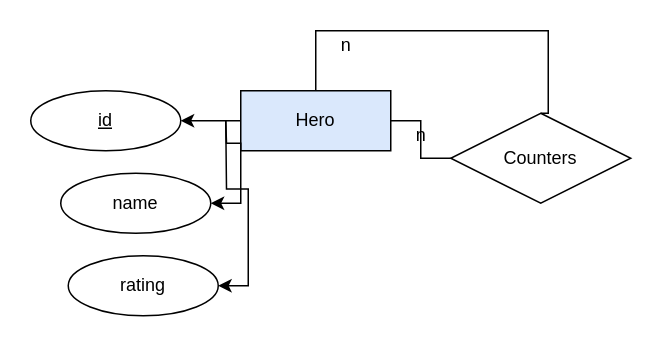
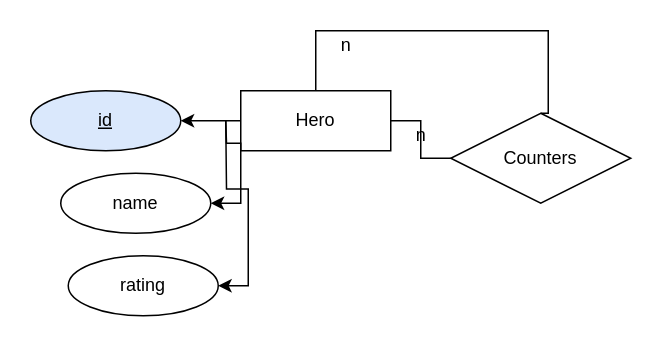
node "id": fillcolor #ffffff -> #dae8fc
node "Hero": fillcolor #dae8fc -> #ffffff
